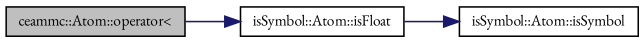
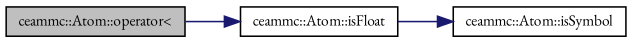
node "isSymbol::Atom::isFloat": label "isSymbol::Atom::isFloat" -> "ceammc::Atom::isFloat"
node "isSymbol::Atom::isSymbol": label "isSymbol::Atom::isSymbol" -> "ceammc::Atom::isSymbol"
